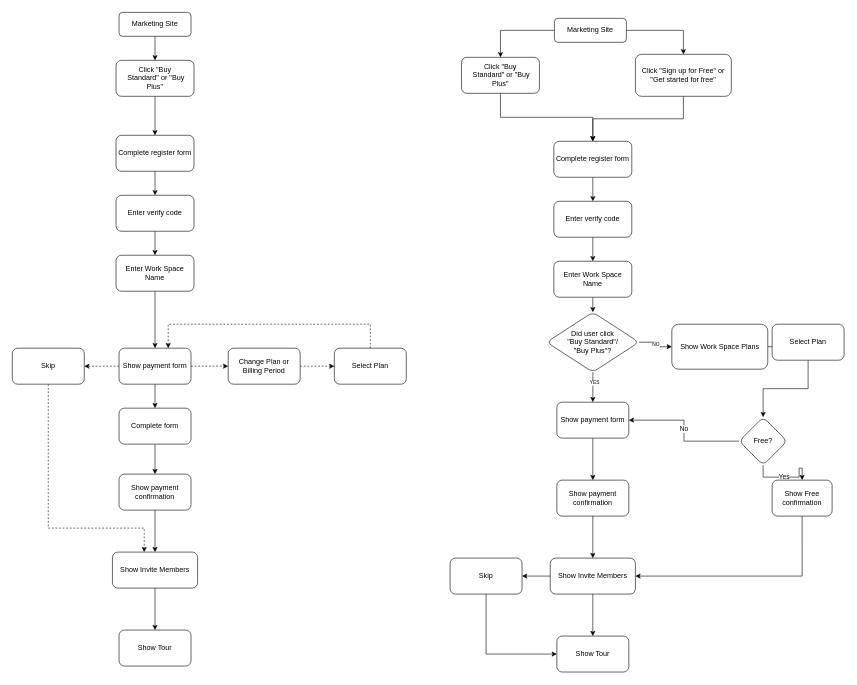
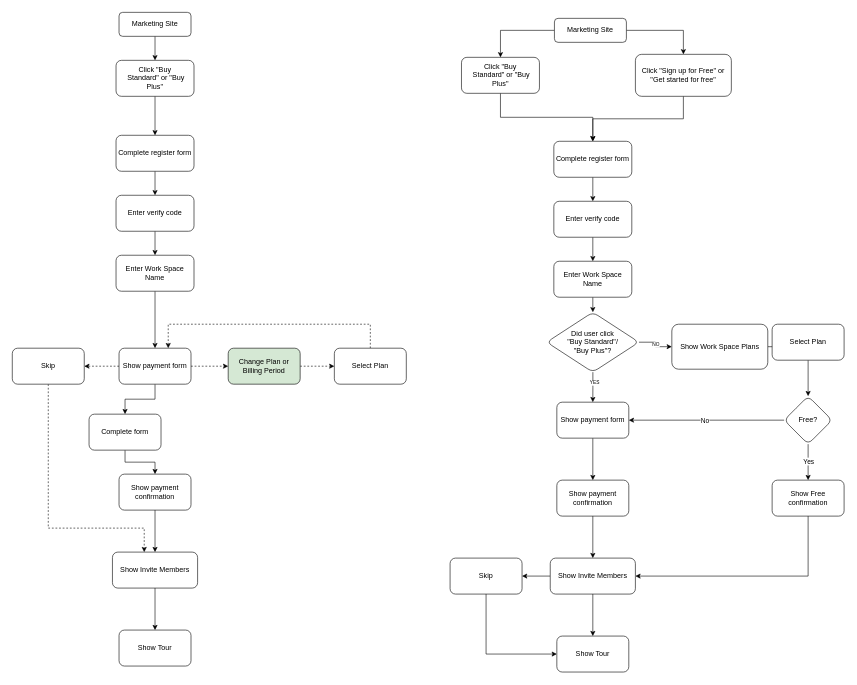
node "Change Plan or Billing Period": fillcolor #ffffff -> #d5e8d4
node "Complete form": moved (155, 426) -> (125, 432)
node "Free?": moved (763, 441) -> (808, 420)
node "Show Free confirmation": size 60x36 -> 72x36
